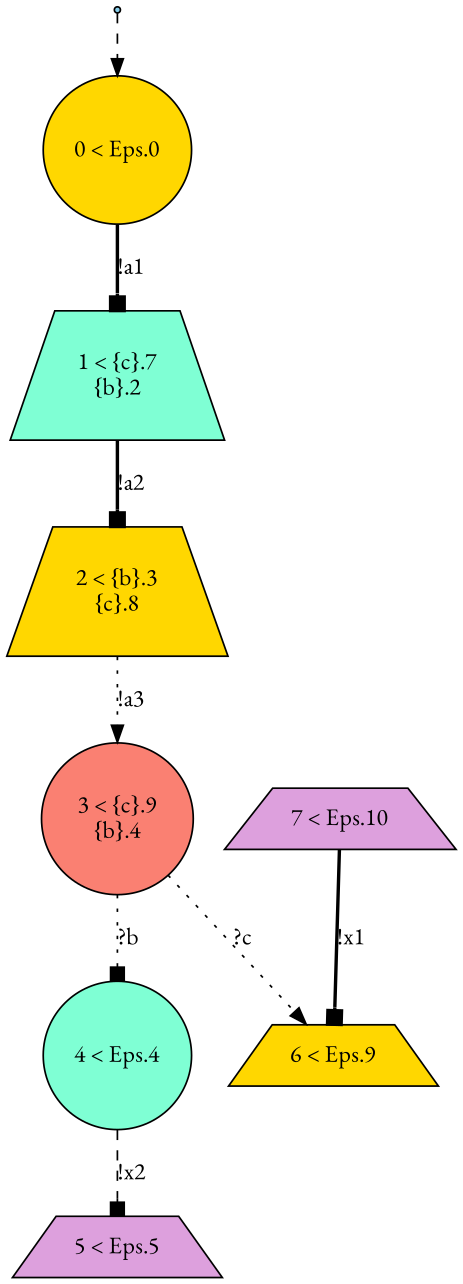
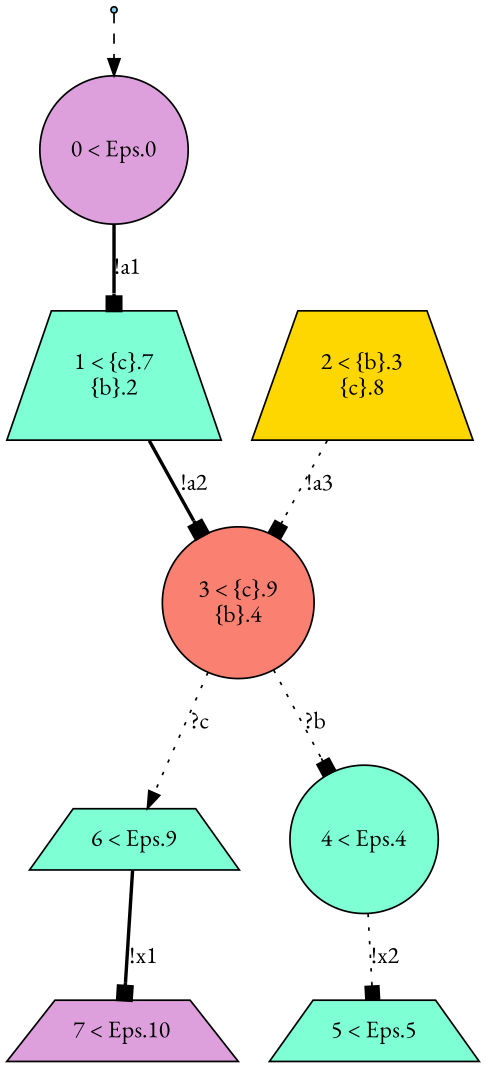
node "0 < Eps.0": fillcolor gold -> plum
edge "1 < {c}.7 {b}.2" -> "2 < {b}.3 {c}.8": now "1 < {c}.7 {b}.2" -> "3 < {c}.9 {b}.4"
edge "2 < {b}.3 {c}.8" -> "3 < {c}.9 {b}.4": arrowhead normal -> box
edge "7 < Eps.10" -> "6 < Eps.9": reversed
node "6 < Eps.9": fillcolor gold -> aquamarine
edge "4 < Eps.4" -> "5 < Eps.5": style dashed -> dotted
node "5 < Eps.5": fillcolor plum -> aquamarine
